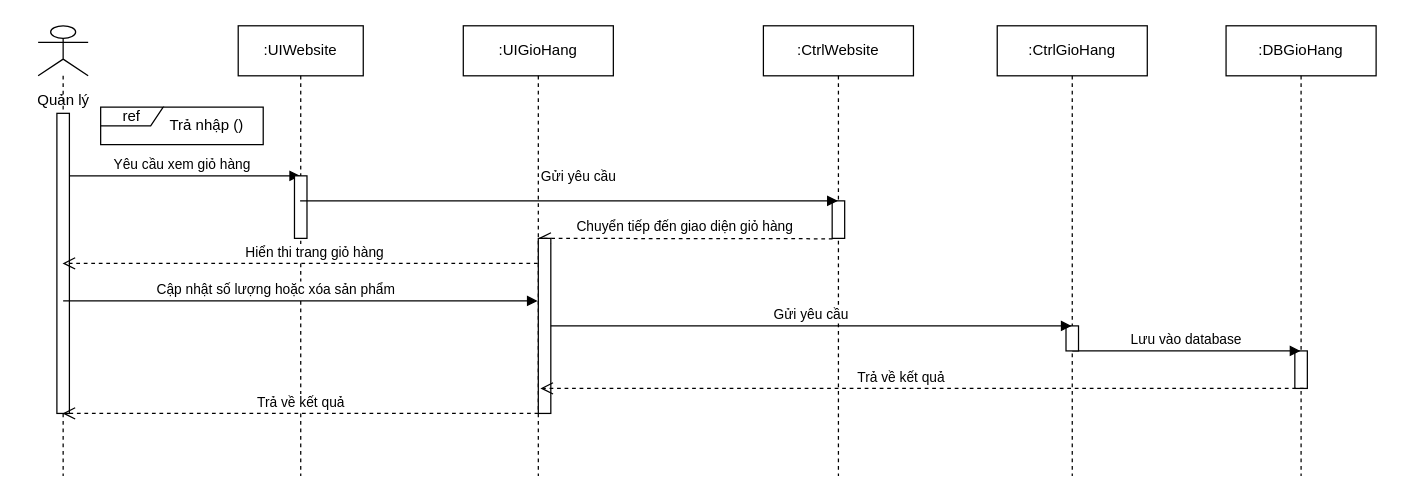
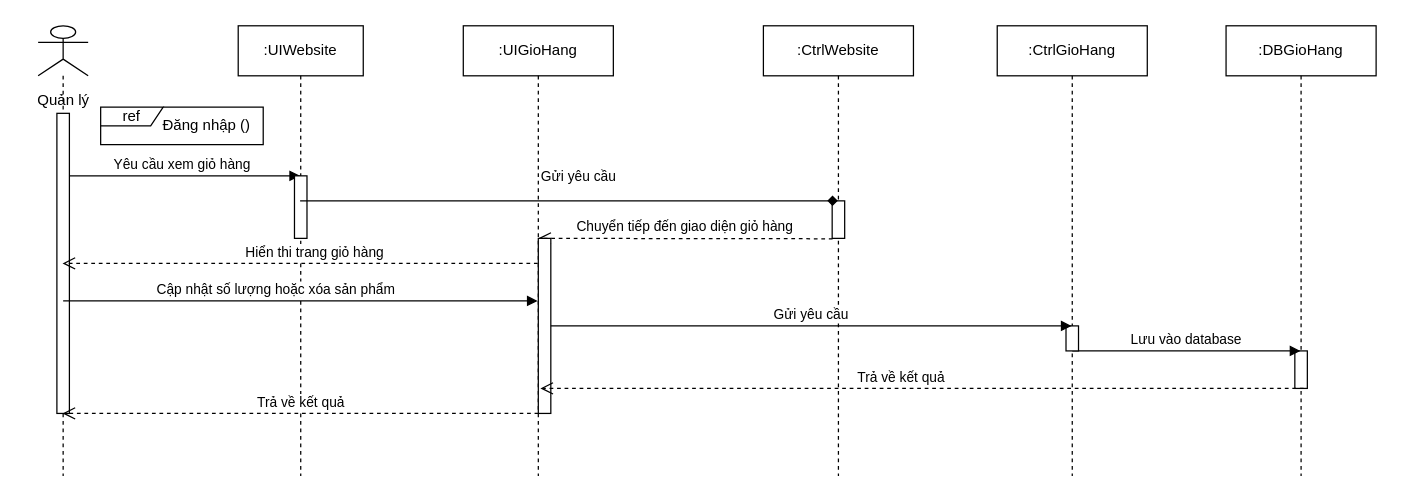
node "Trả nhập ()": label "Trả nhập ()" -> "Đăng nhập ()"
edge ":UIWebsite" -> ":CtrlWebsite": arrowhead block -> diamond
